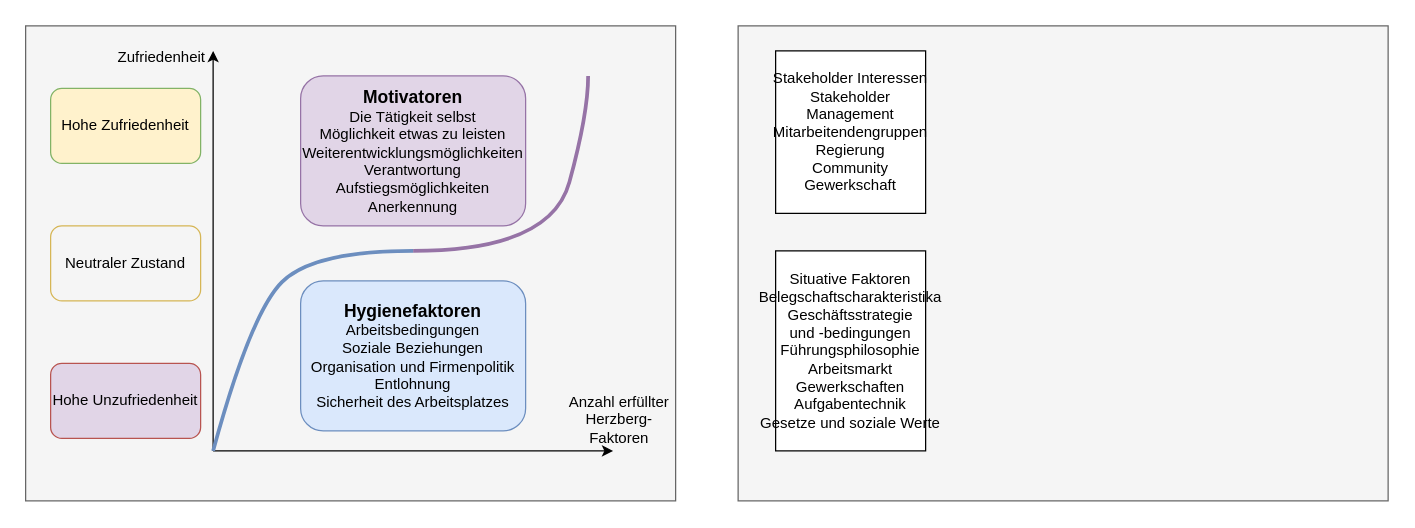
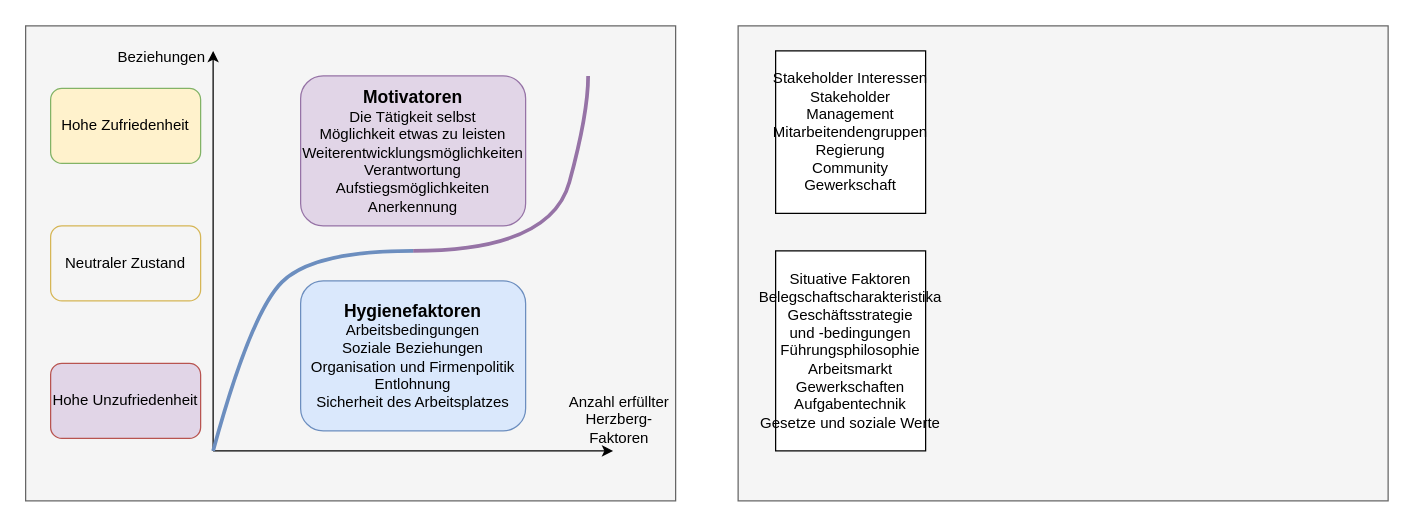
node "Zufriedenheit": label "Zufriedenheit" -> "Beziehungen"
